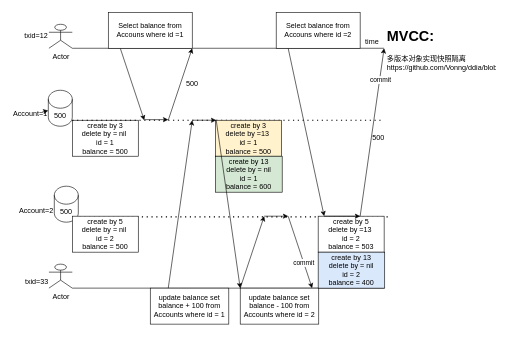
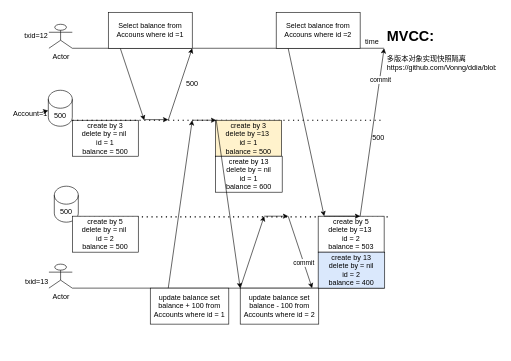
node "create by 13 delete by = nil id = 1 balance = 600": fillcolor #d5e8d4 -> #ffffff
node "Account=2": removed
node "txid=33": label "txid=33" -> "txid=13"
